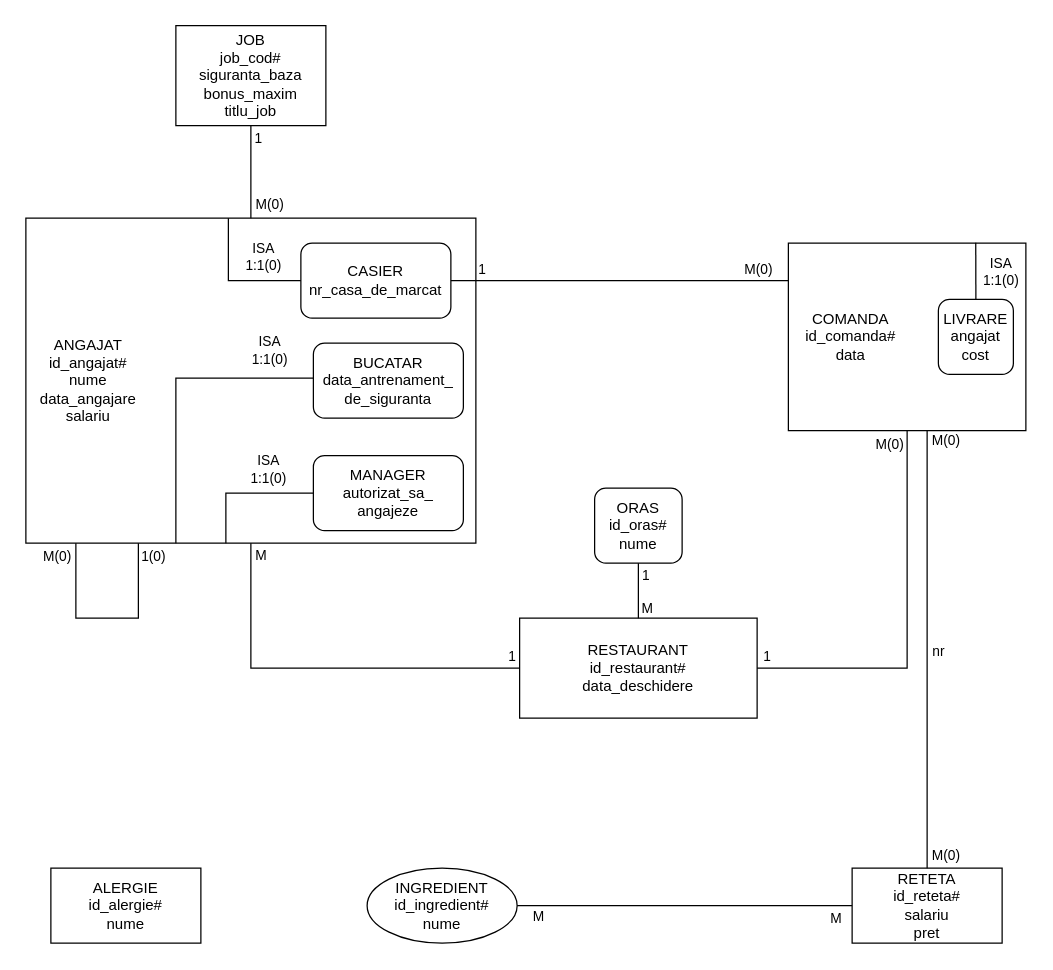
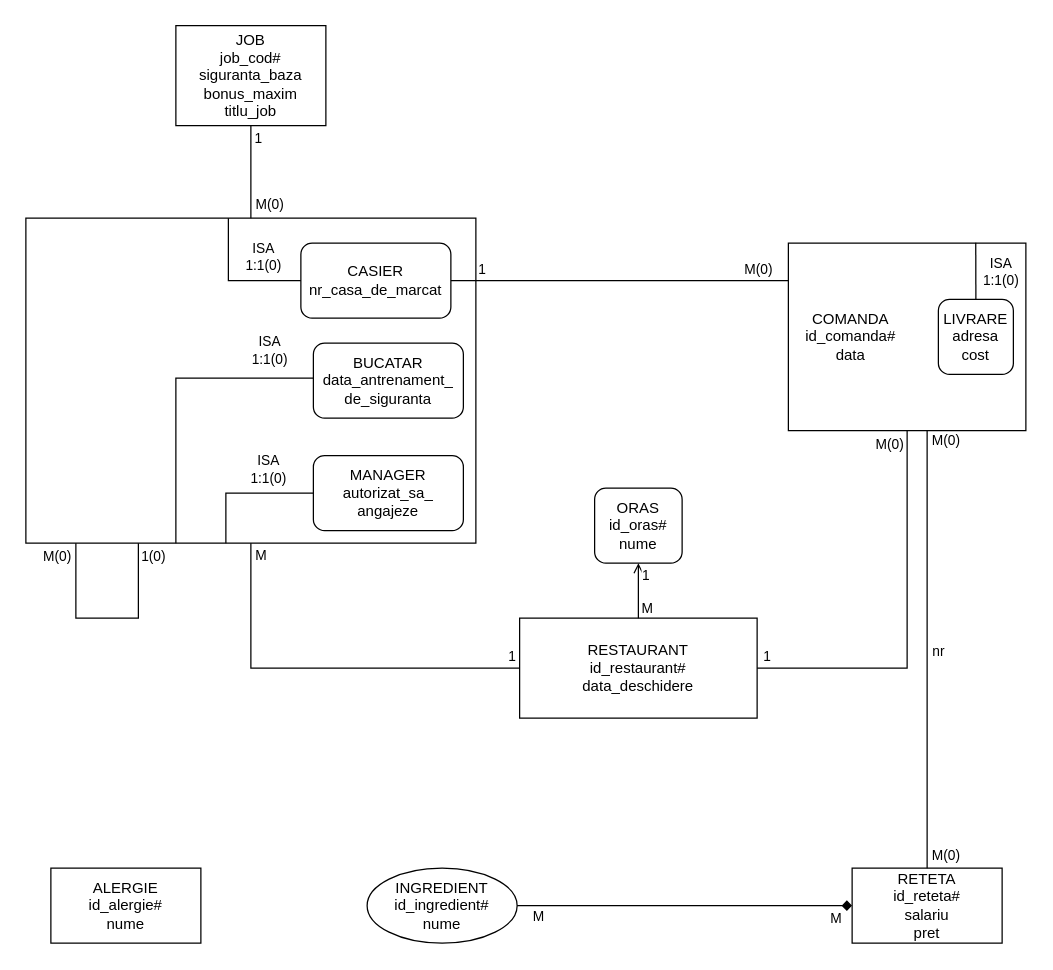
node "LIVRARE angajat cost": label "LIVRARE angajat cost" -> "LIVRARE adresa cost"
node "ANGAJAT id_angajat# nume data_angajare salariu": removed
edge "ORAS id_oras# nume" -- "RESTAURANT id_restaurant# data_deschidere": arrowhead none -> open
edge "INGREDIENT id_ingredient# nume" -- "RETETA id_reteta# salariu pret": arrowhead none -> diamond
